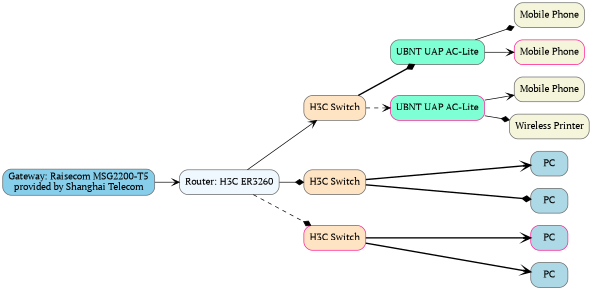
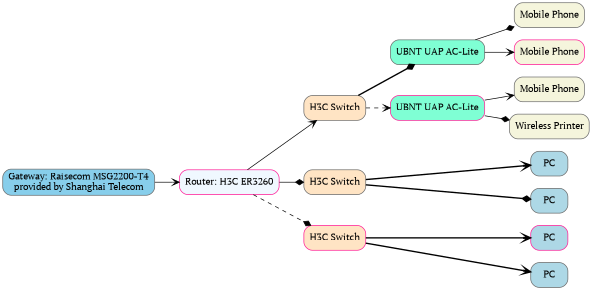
node "Gateway: Raisecom MSG2200-T5 provided by Shanghai Telecom": label "Gateway: Raisecom MSG2200-T5 provided by Shanghai Telecom" -> "Gateway: Raisecom MSG2200-T4 provided by Shanghai Telecom"
node "Router: H3C ER3260": color gray40 -> deeppink
